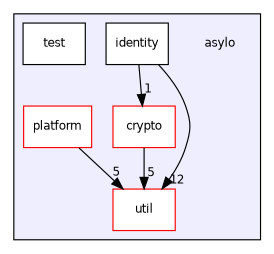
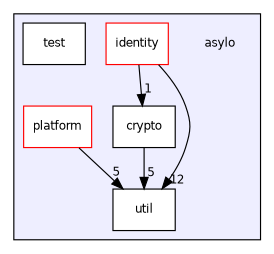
node "identity": color black -> red
node "crypto": color red -> black
node "util": color red -> black
